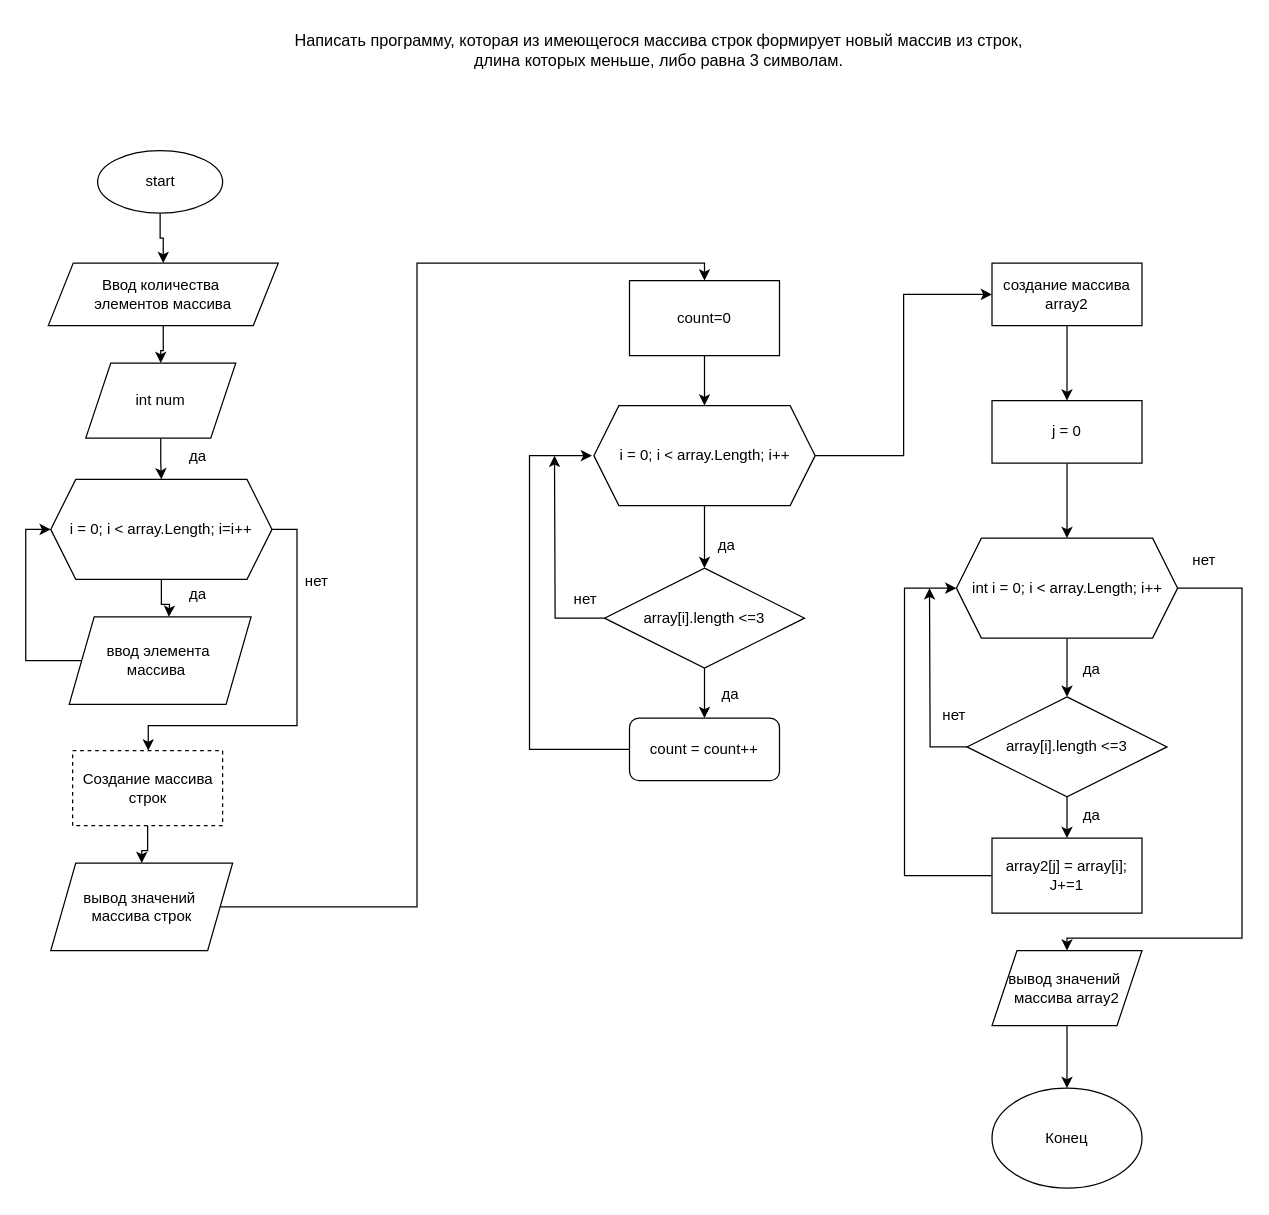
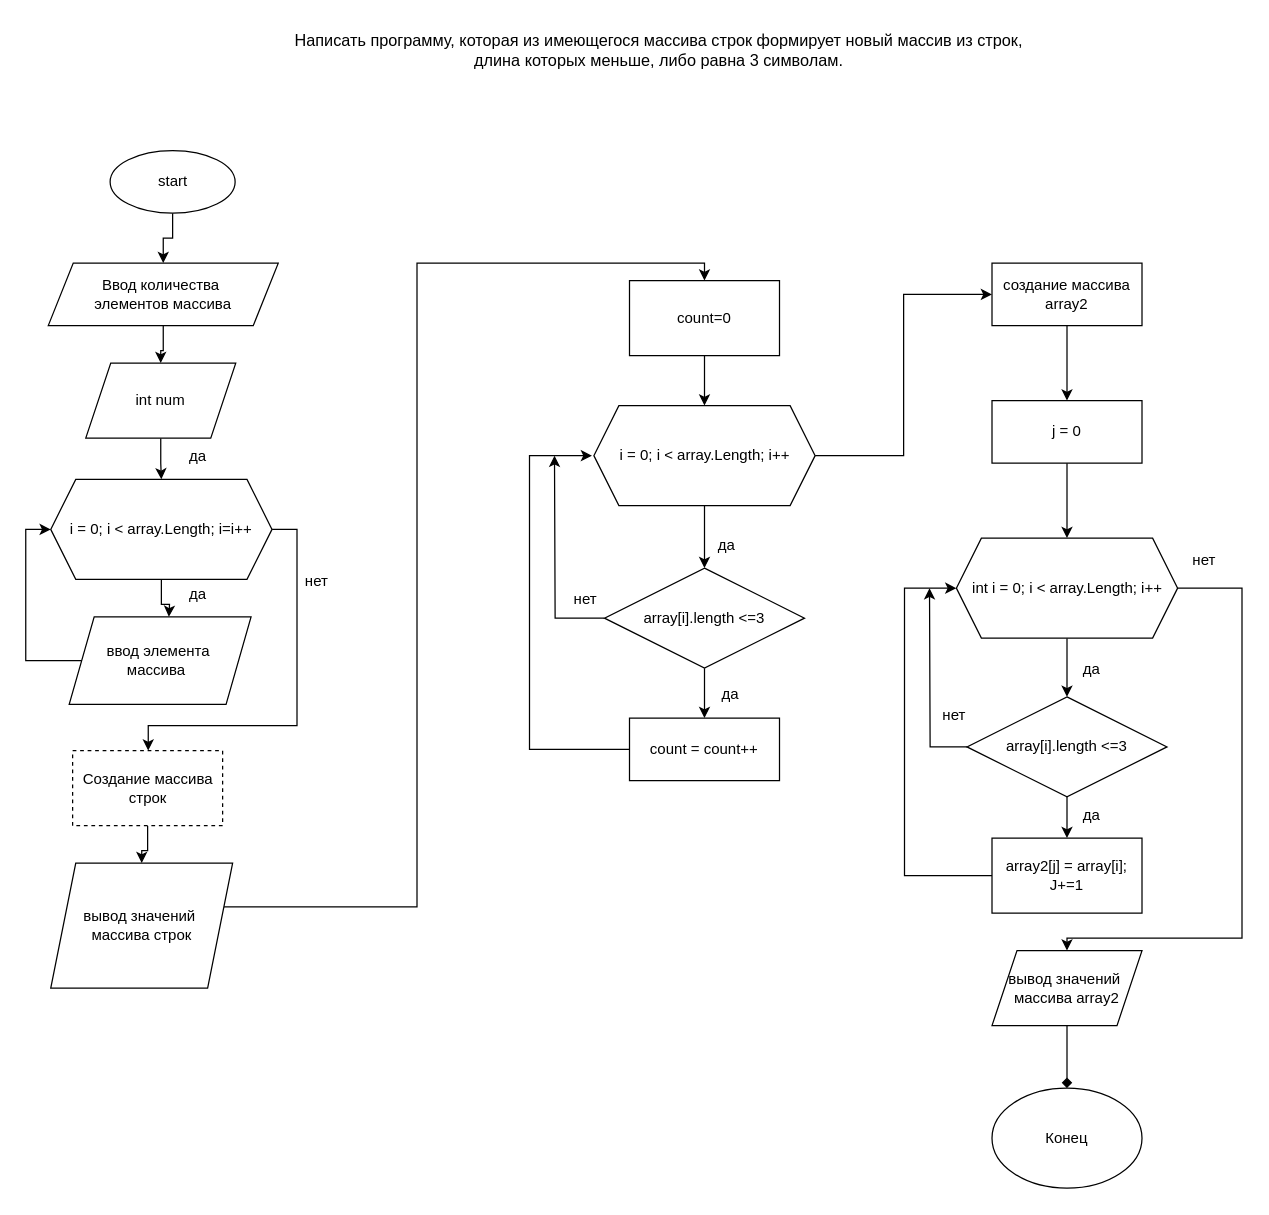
node "start": moved (160, 182) -> (173, 182)
node "count = count++": shape rounded rectangle -> rectangle
node "вывод значений массива строк": size 182x88 -> 182x125
edge "вывод значений массива array2" -> "Конец": arrowhead classic -> diamond
